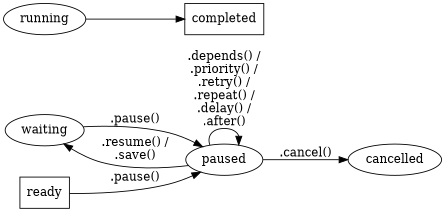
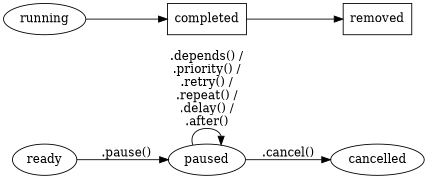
node "removed": added
node "waiting": removed
node "ready": shape box -> ellipse
